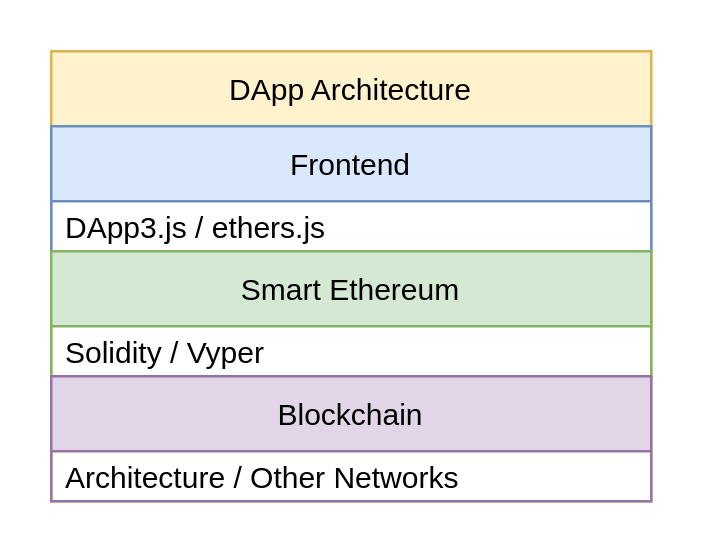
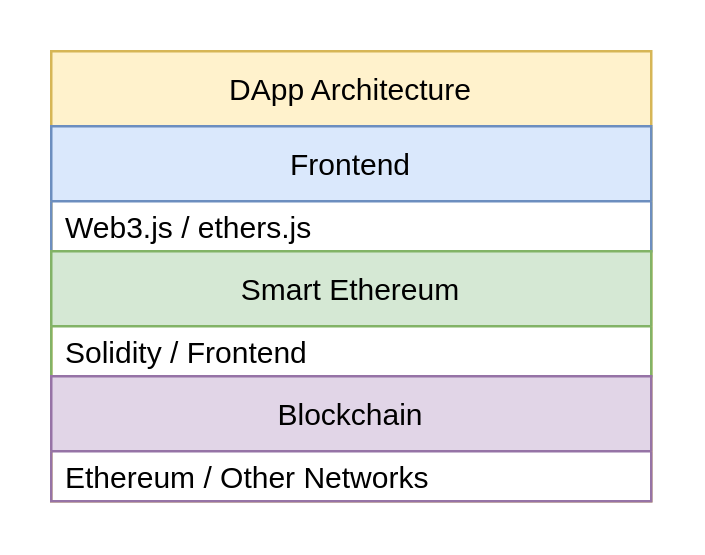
node "DApp3.js / ethers.js": label "DApp3.js / ethers.js" -> "Web3.js / ethers.js"
node "Solidity / Vyper": label "Solidity / Vyper" -> "Solidity / Frontend"
node "Architecture / Other Networks": label "Architecture / Other Networks" -> "Ethereum / Other Networks"
